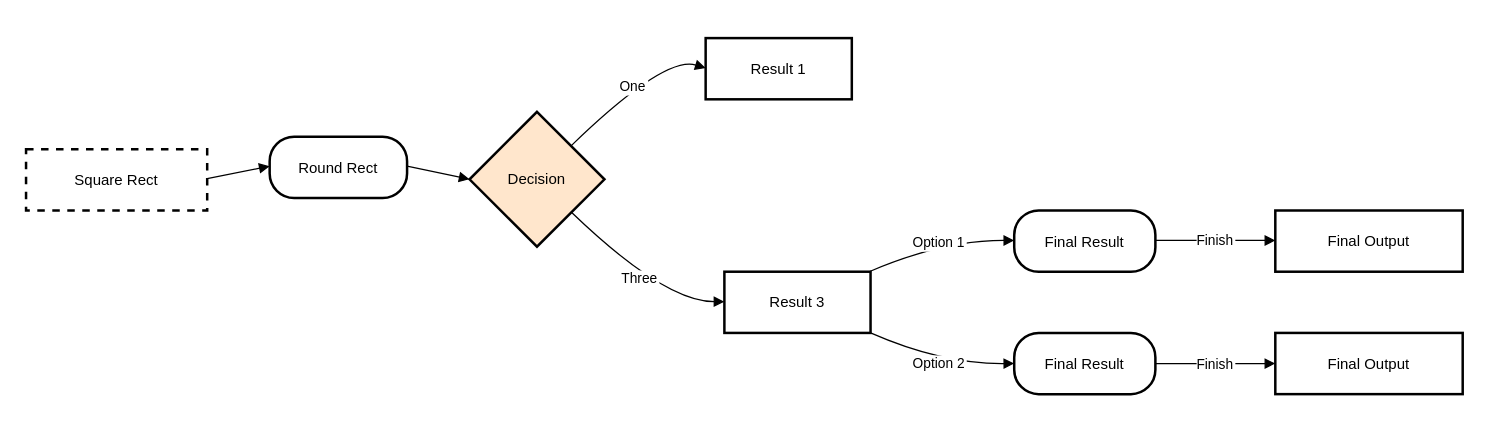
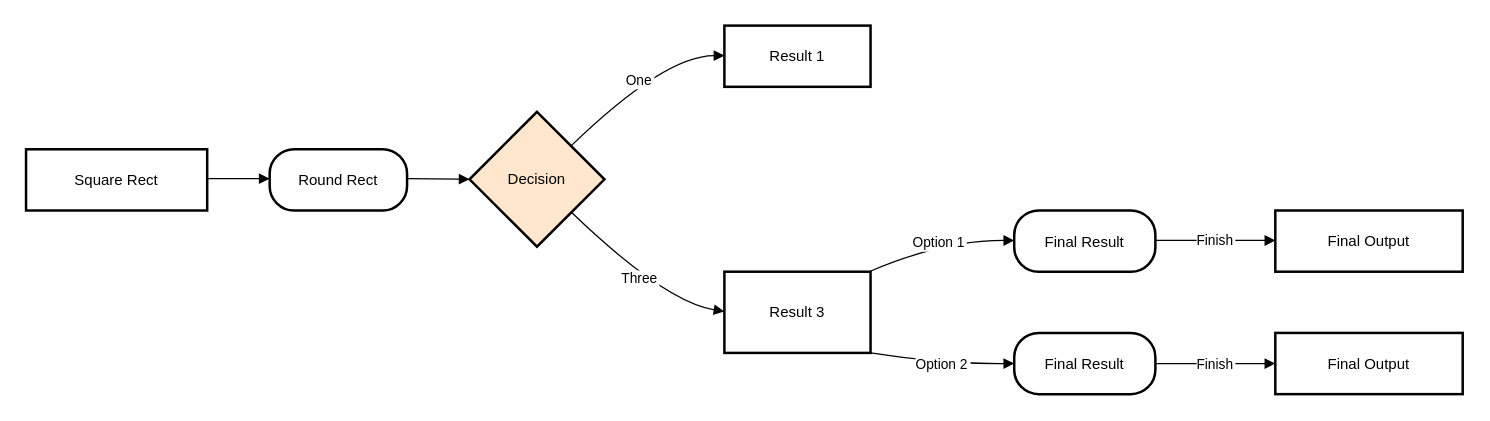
node "Result 1": moved (779, 69) -> (798, 56)
node "Round Rect": moved (338, 168) -> (338, 180)
node "Square Rect": style dashed -> solid
node "Result 3": size 146x61 -> 146x81
